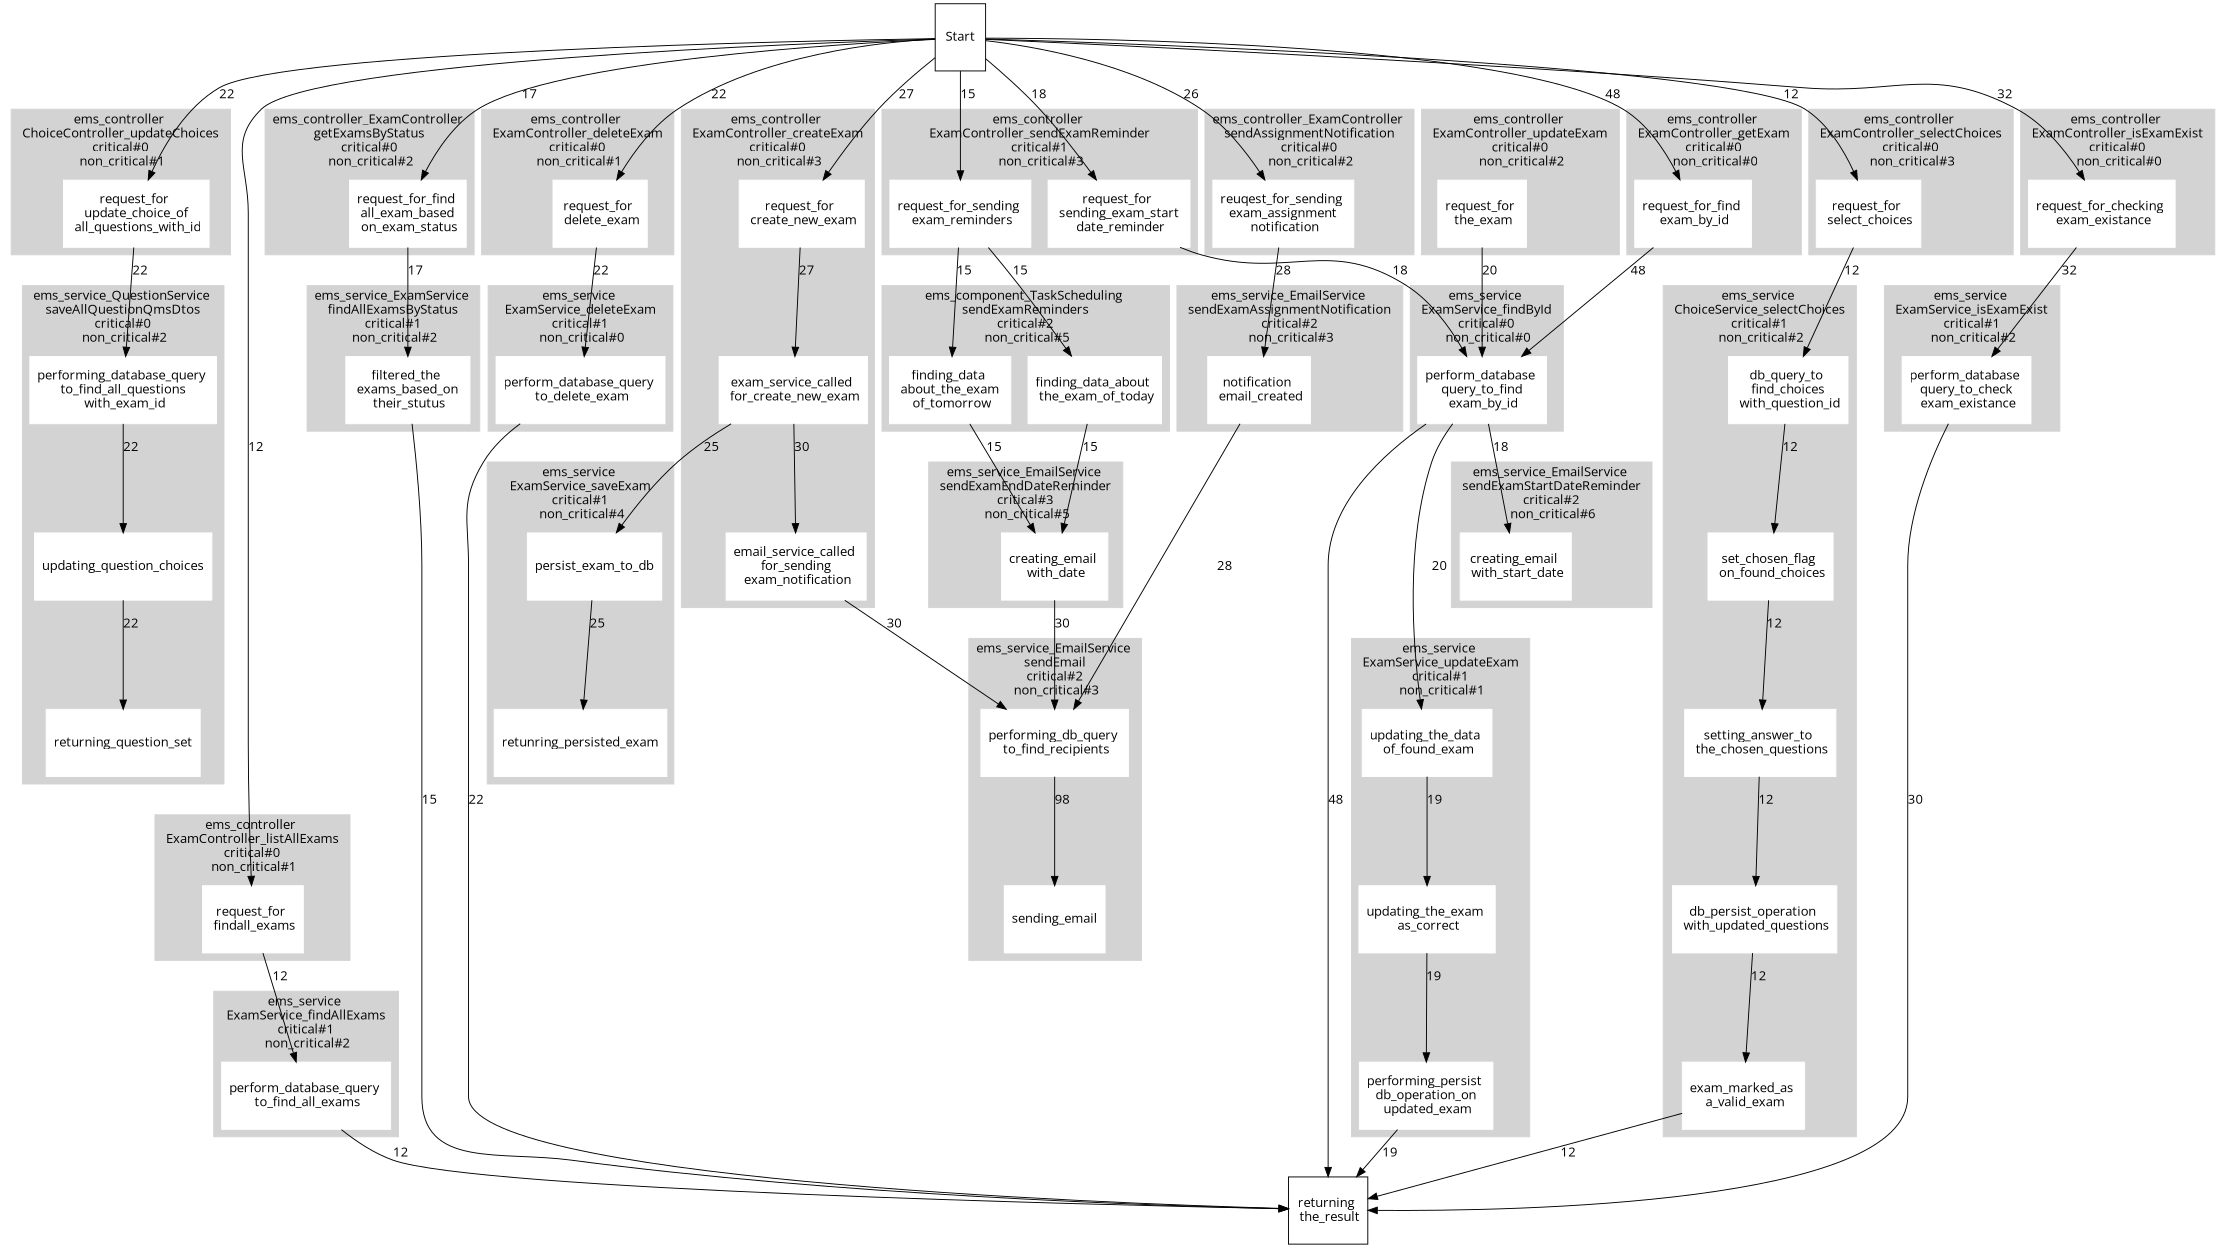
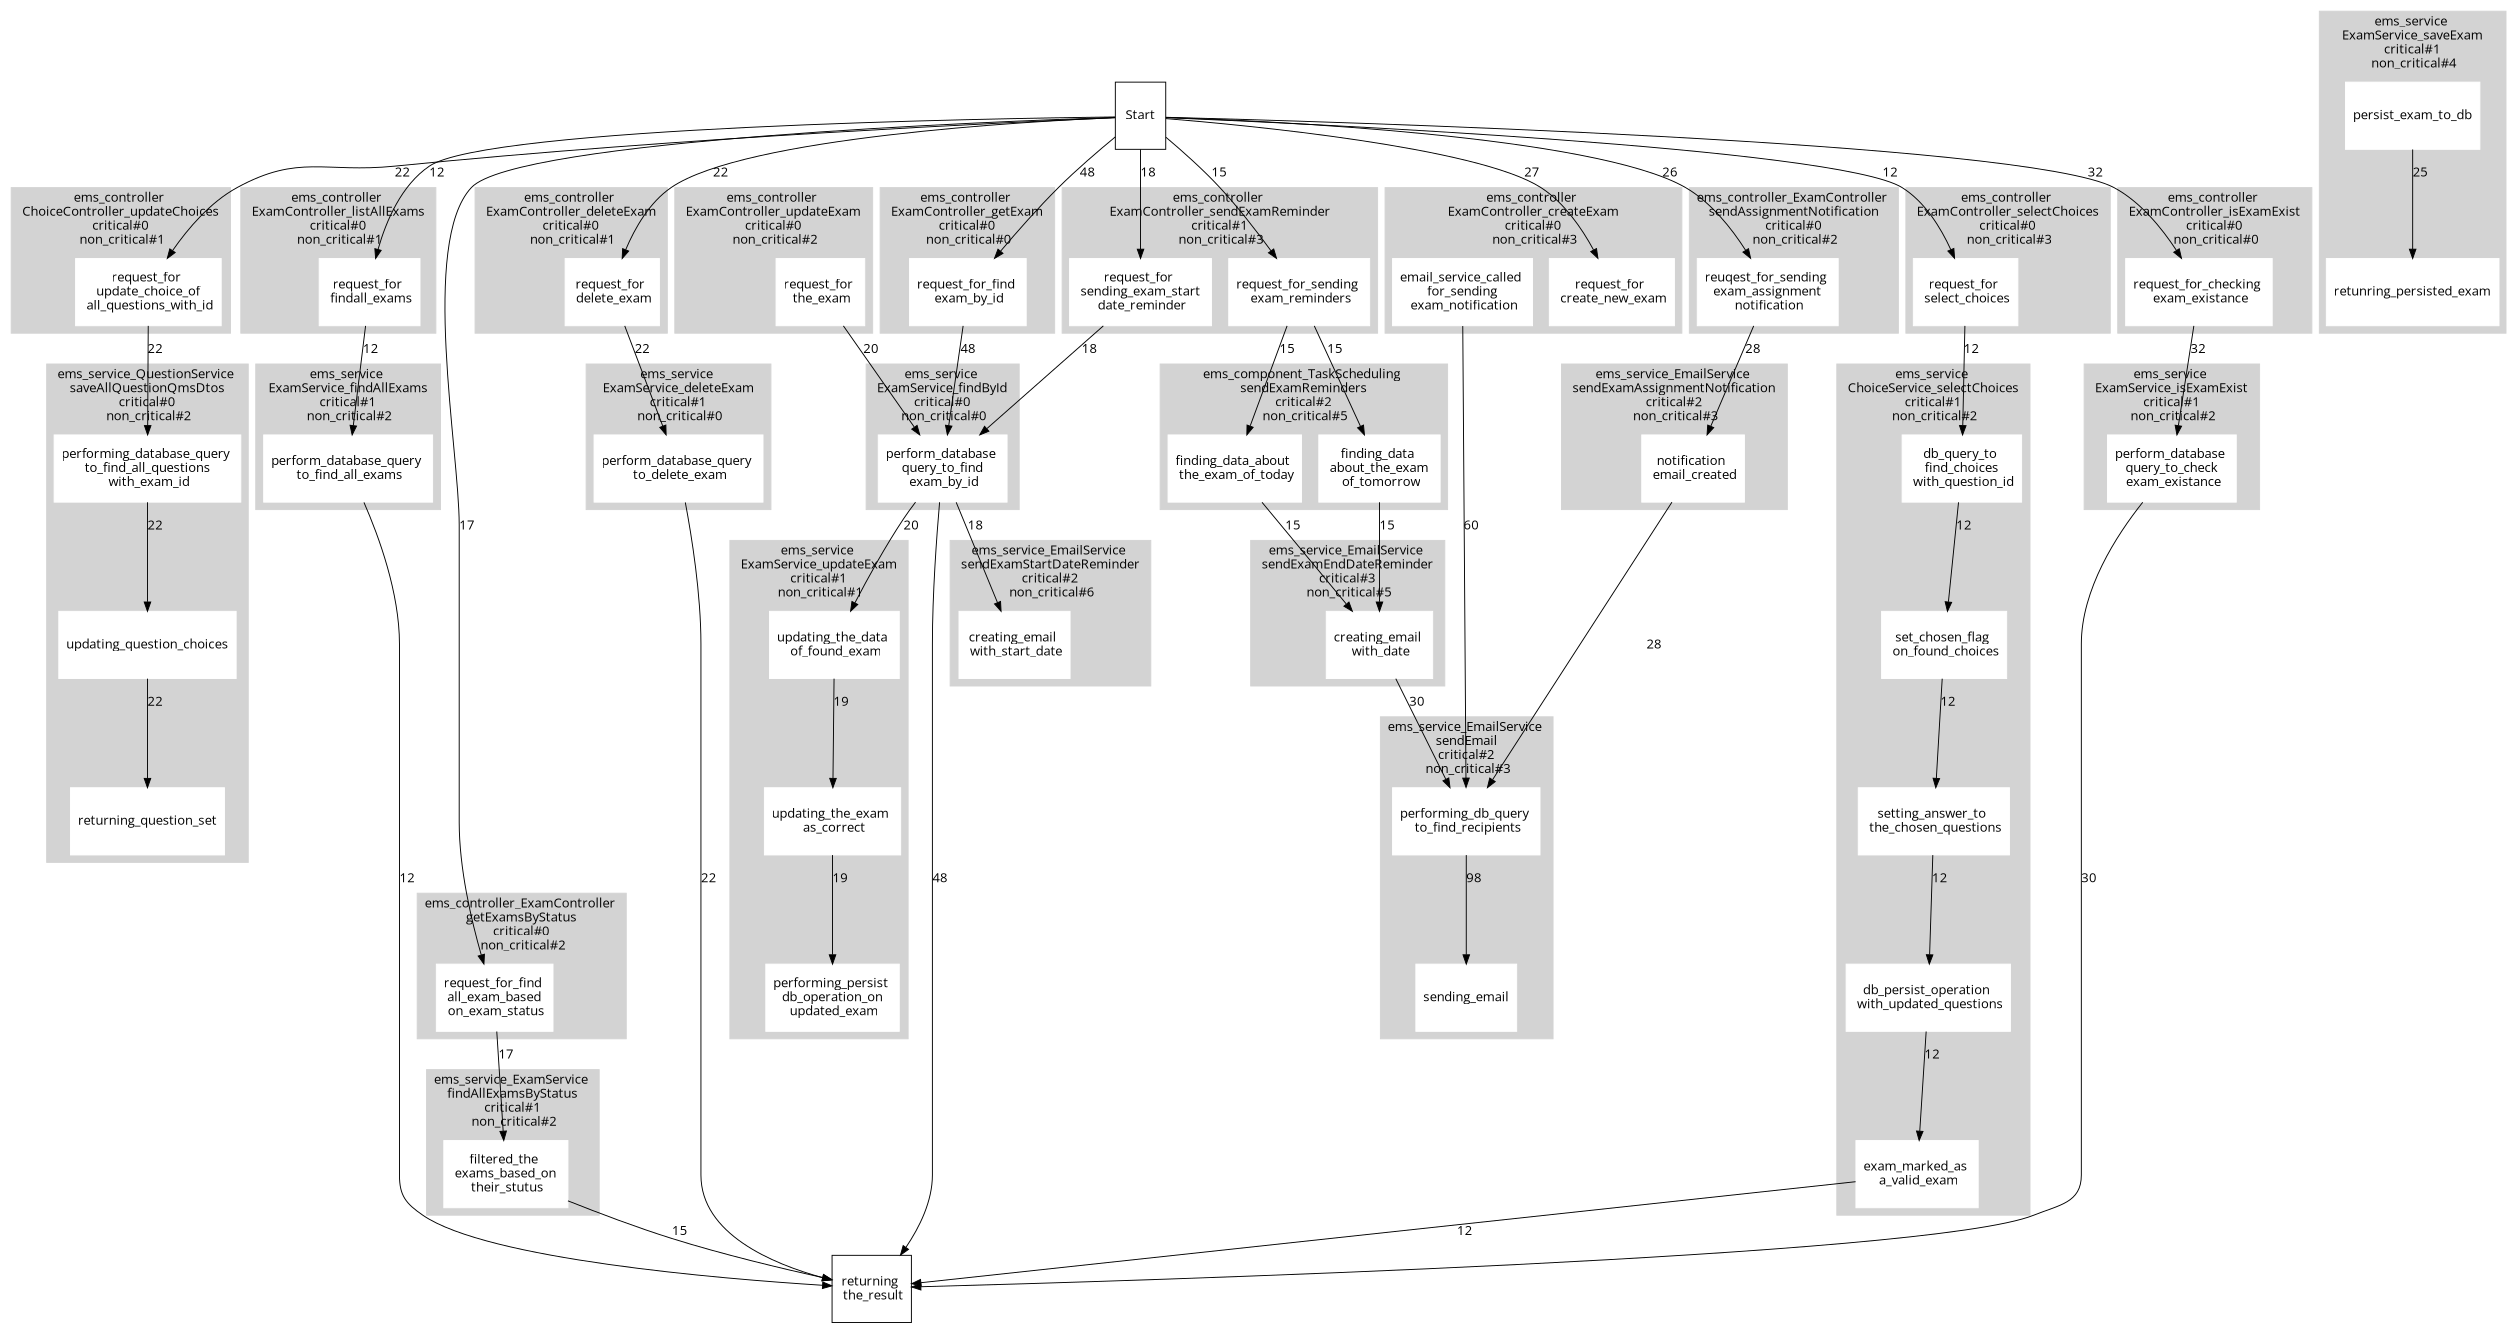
node "exam_service_called for_create_new_exam": removed
edge "email_service_called for_sending exam_notification" -> "performing_db_query to_find_recipients": label "30" -> "60"
edge "performing_persist db_operation_on updated_exam" -> "returning the_result": removed, label "19"
